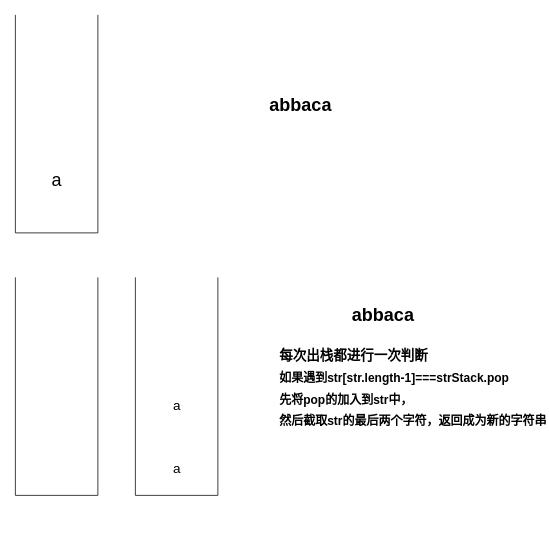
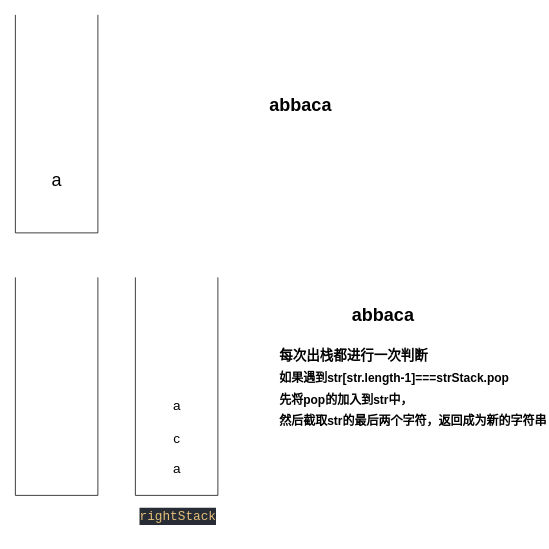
node "c": added
node "rightStack": added
